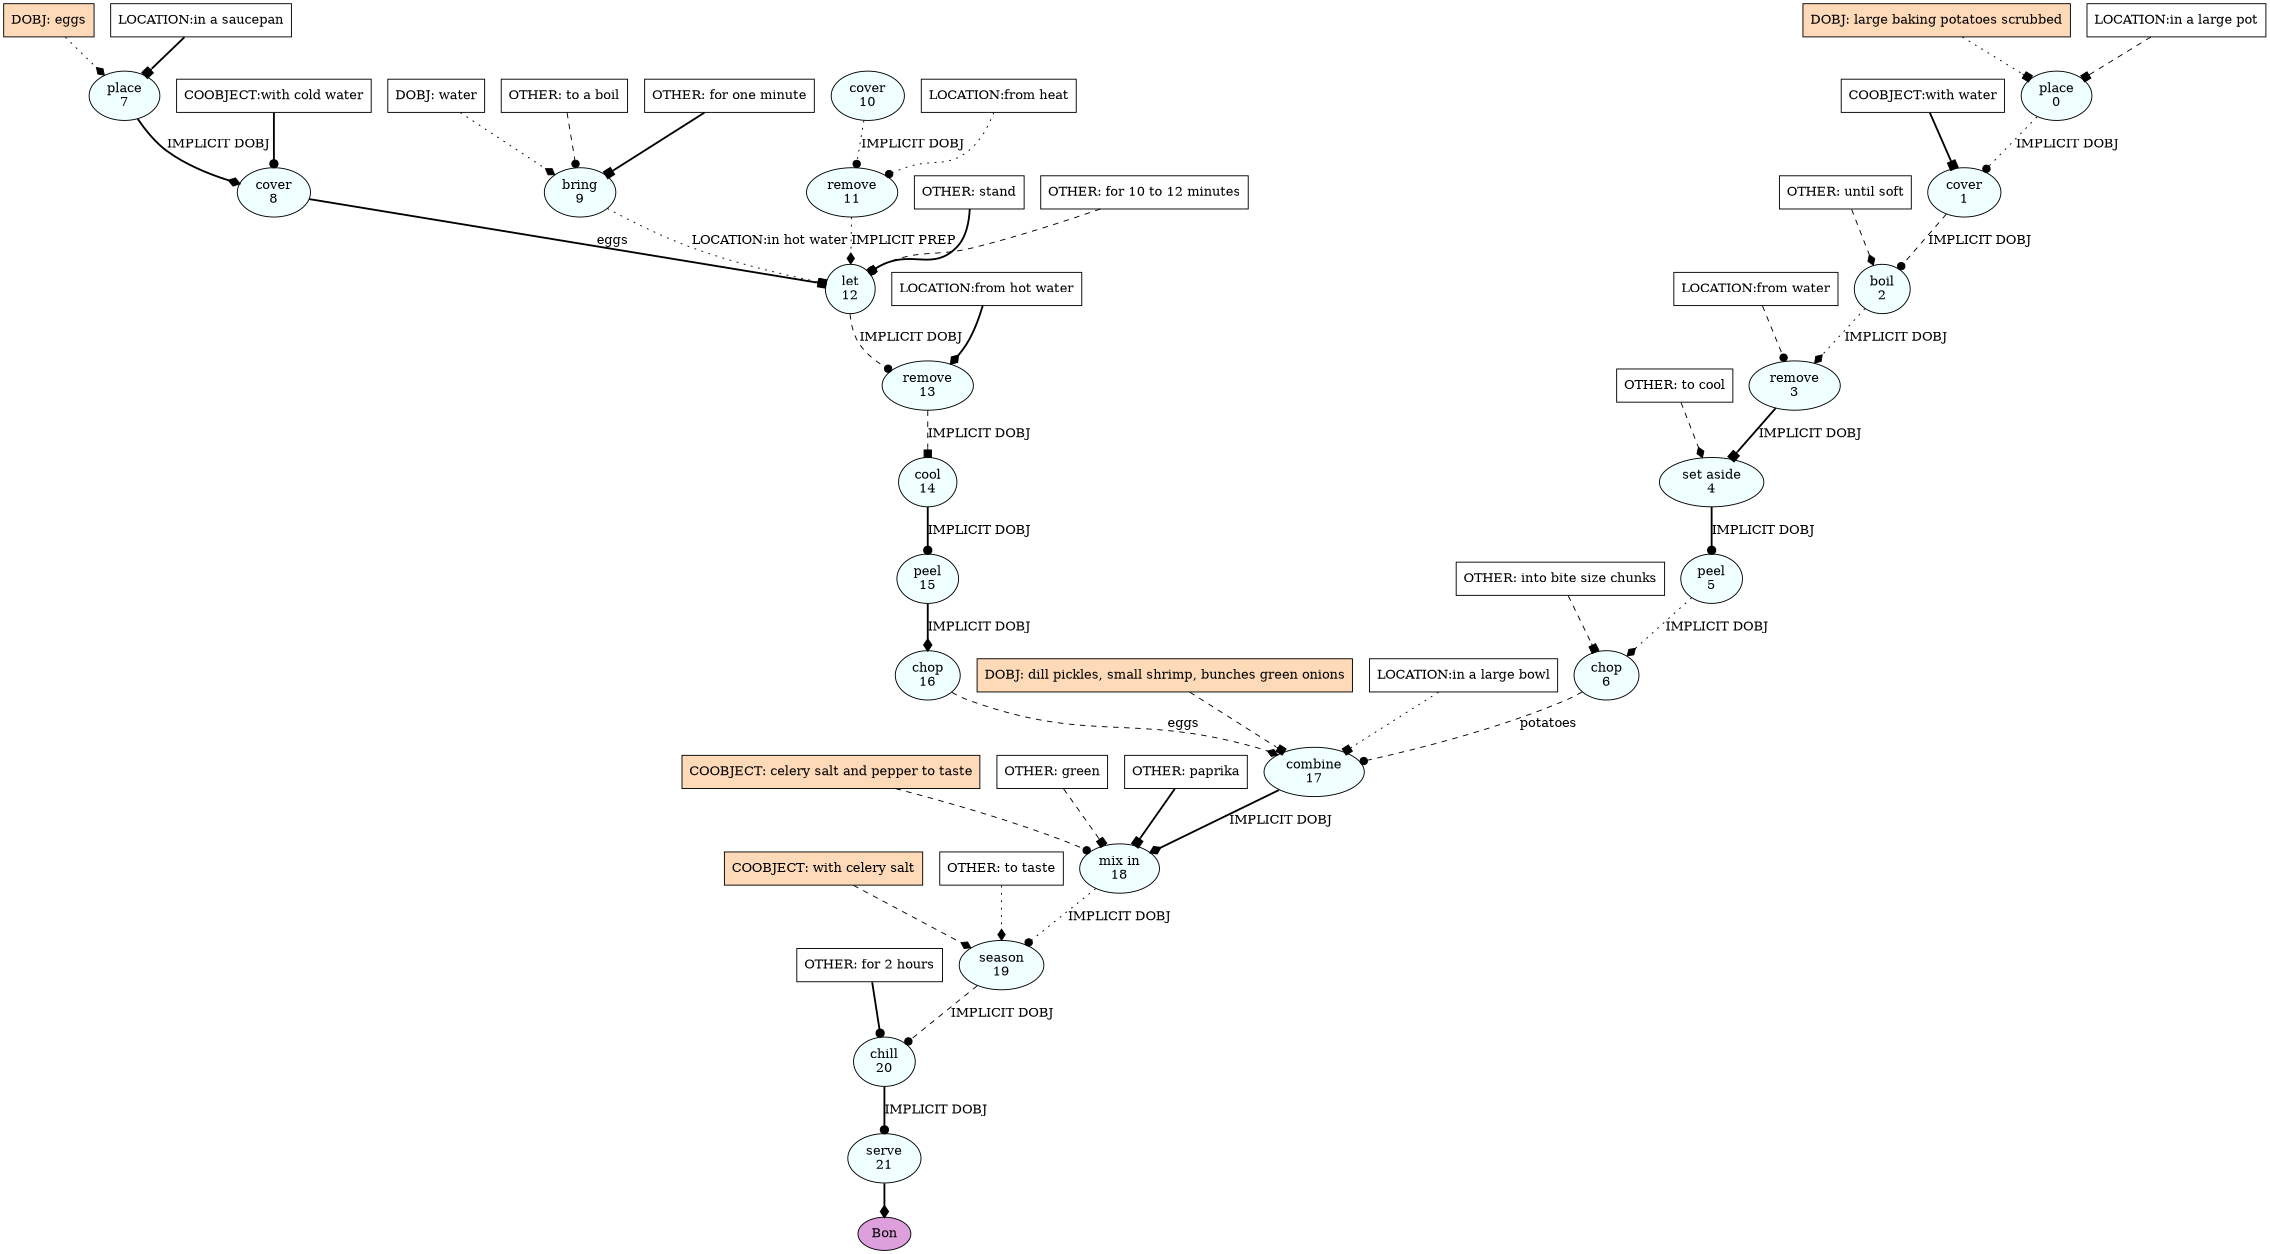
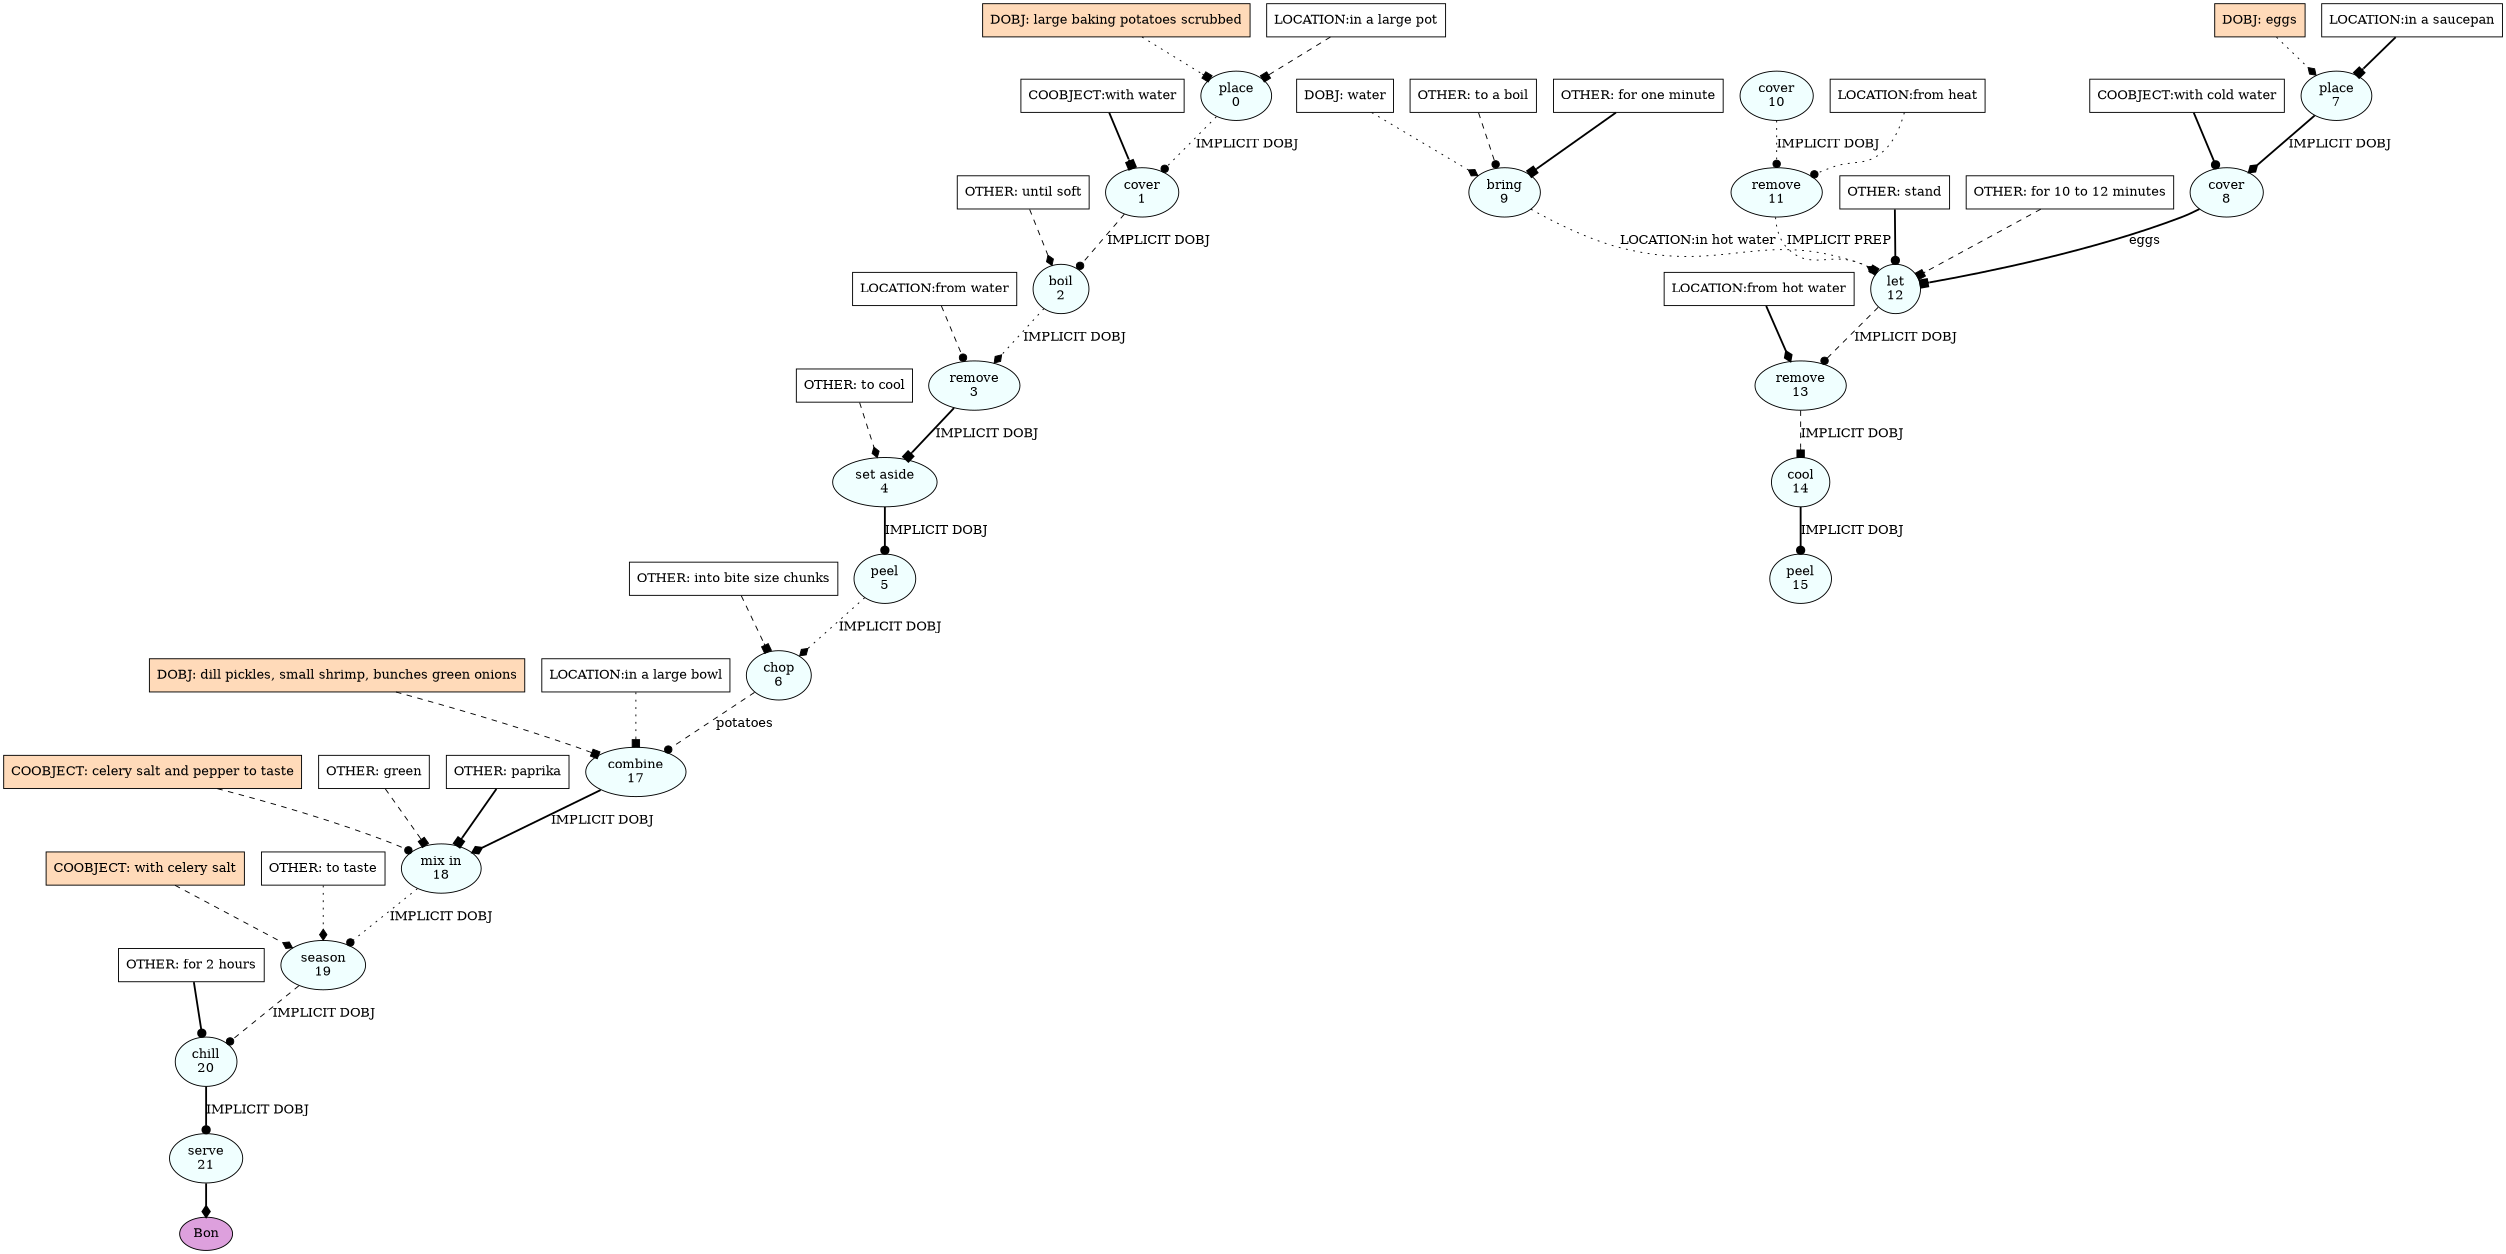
node "chop 16": removed
